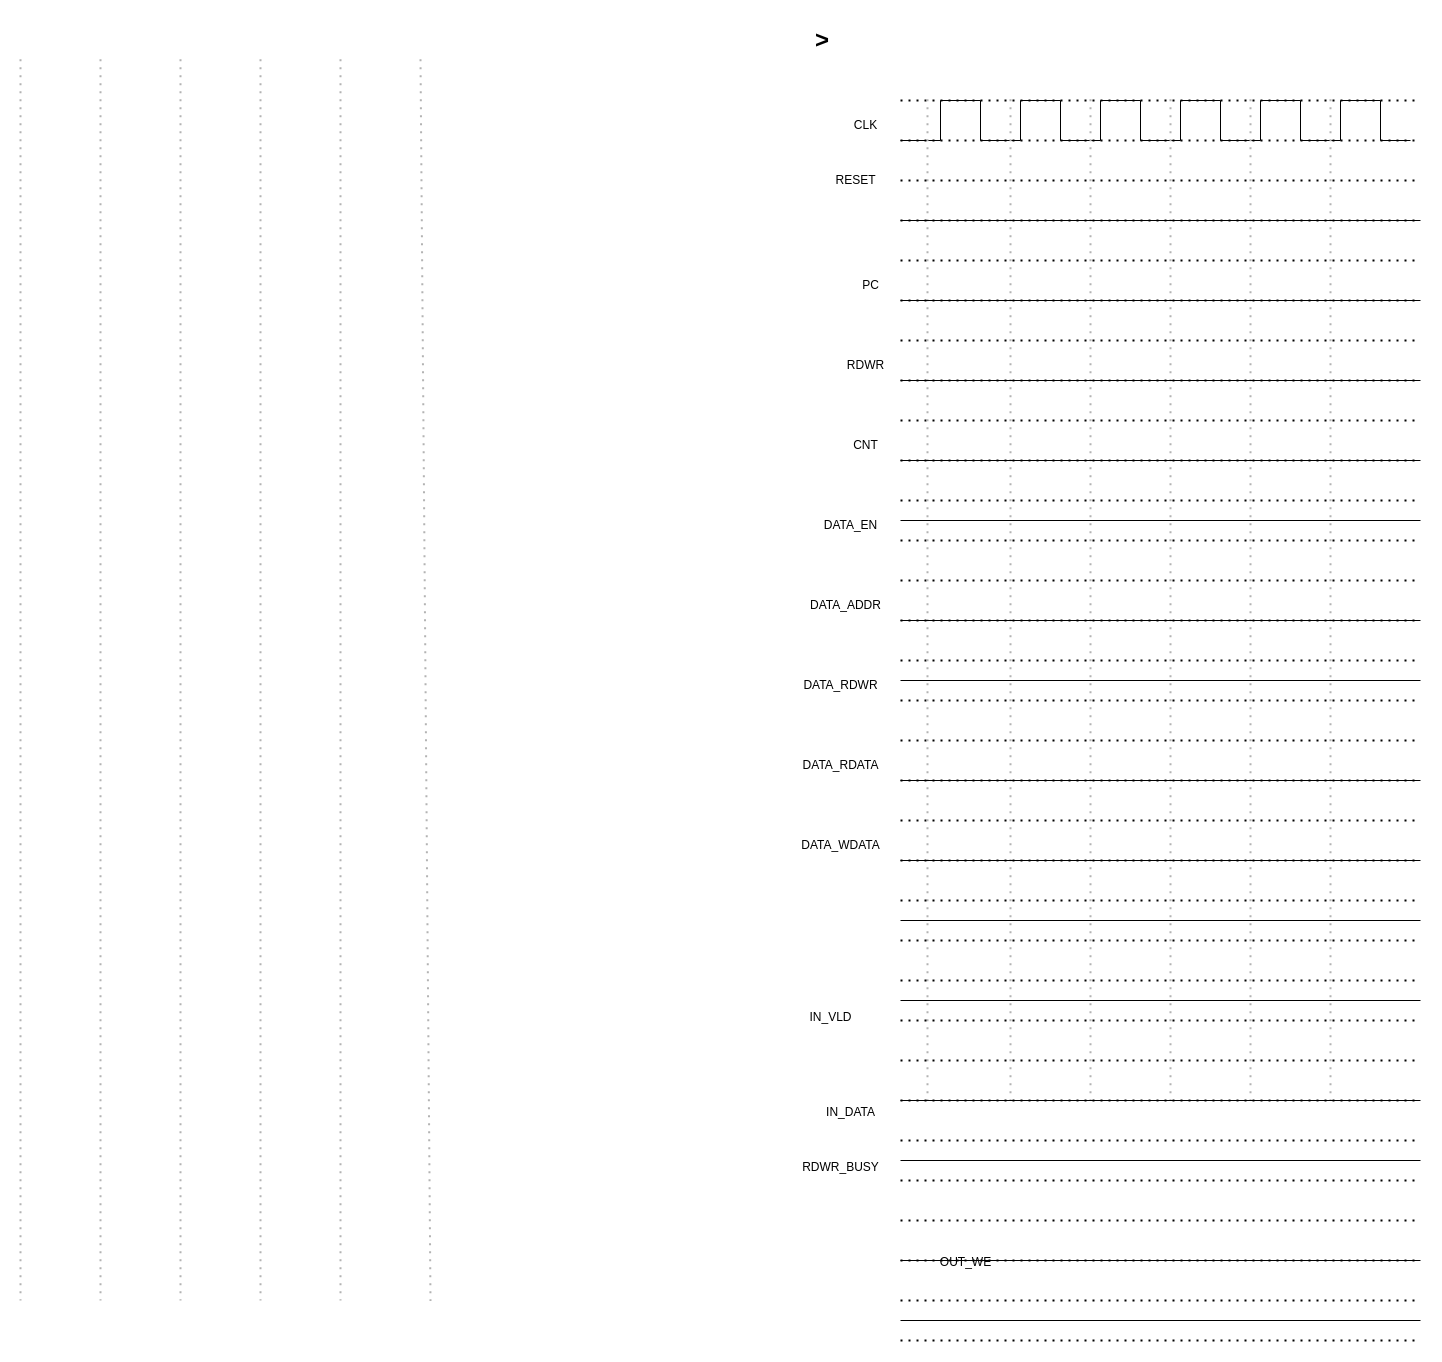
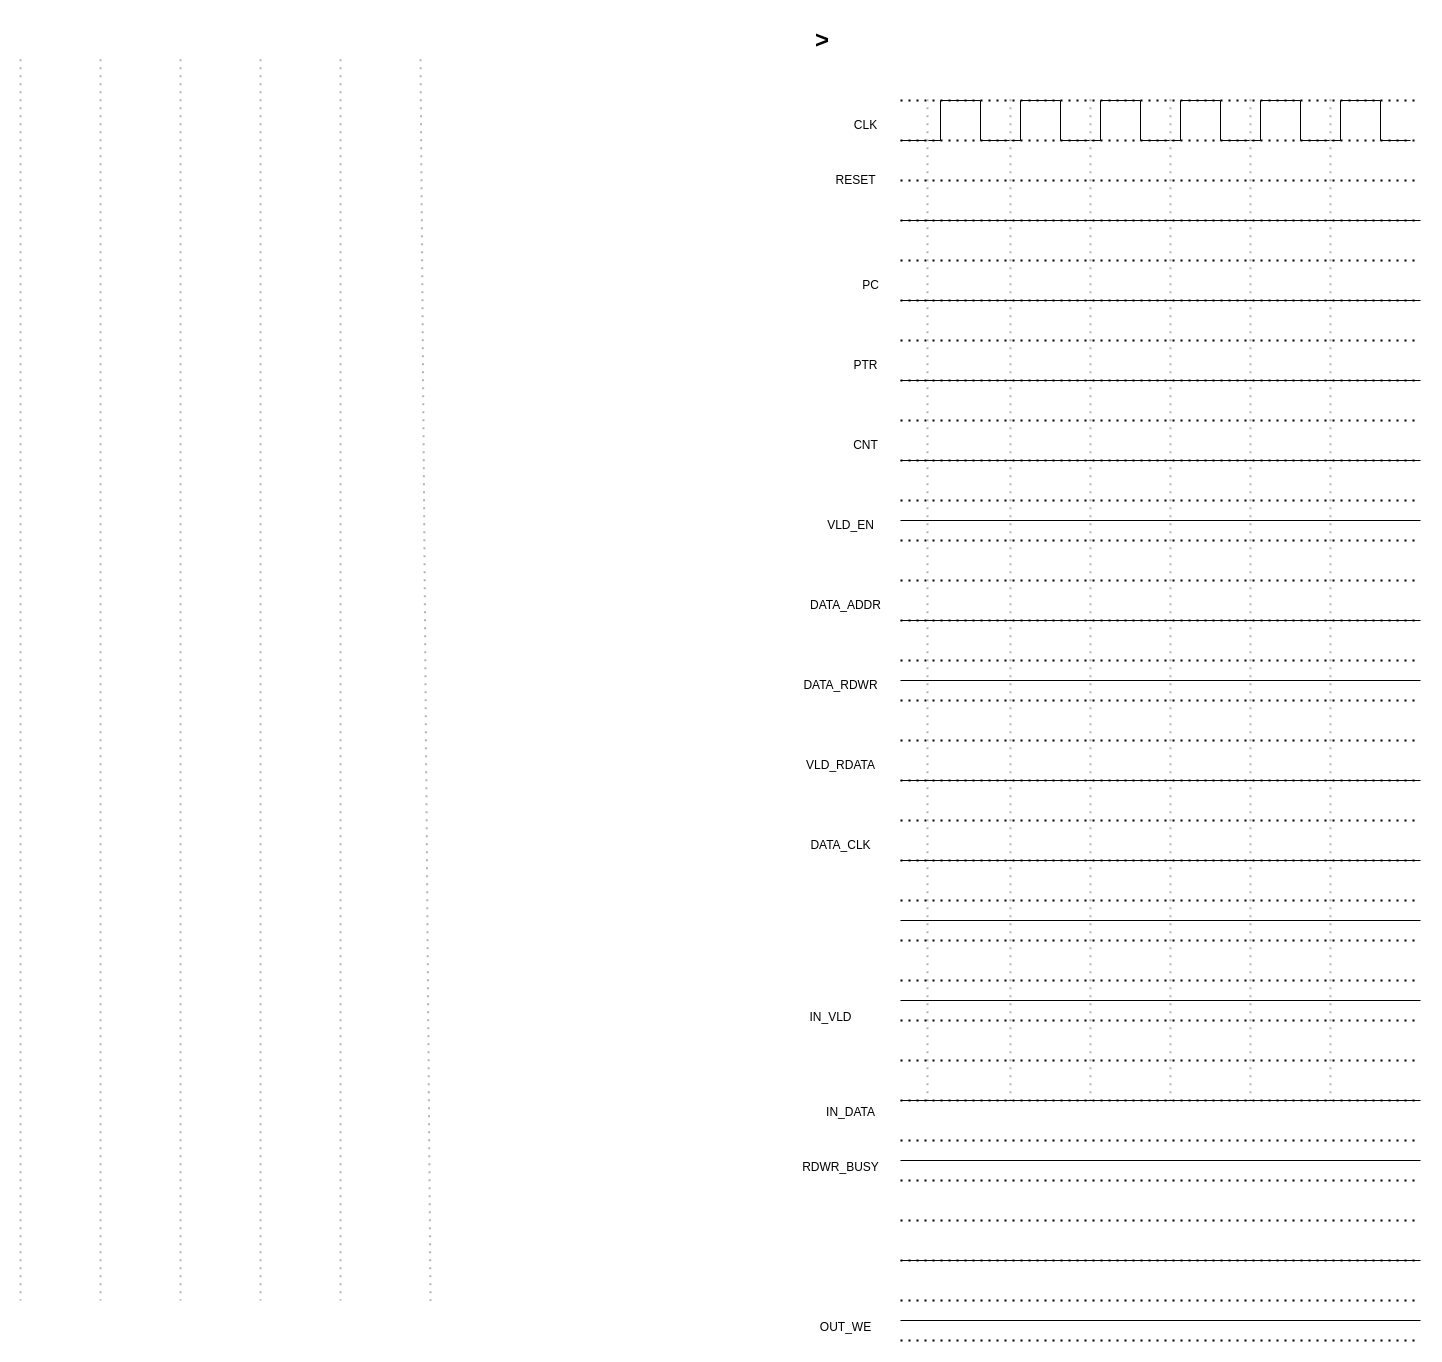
node "RDWR": label "RDWR" -> "PTR"
node "DATA_EN": label "DATA_EN" -> "VLD_EN"
node "DATA_RDATA": label "DATA_RDATA" -> "VLD_RDATA"
node "DATA_WDATA": label "DATA_WDATA" -> "DATA_CLK"
node "OUT_WE": moved (966, 1261) -> (846, 1326)
